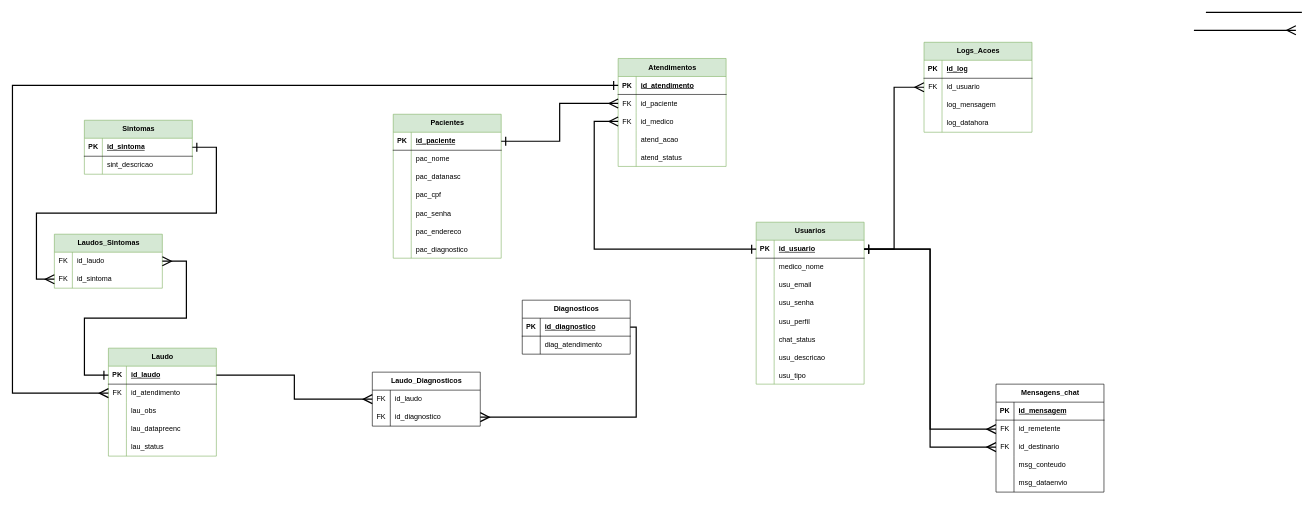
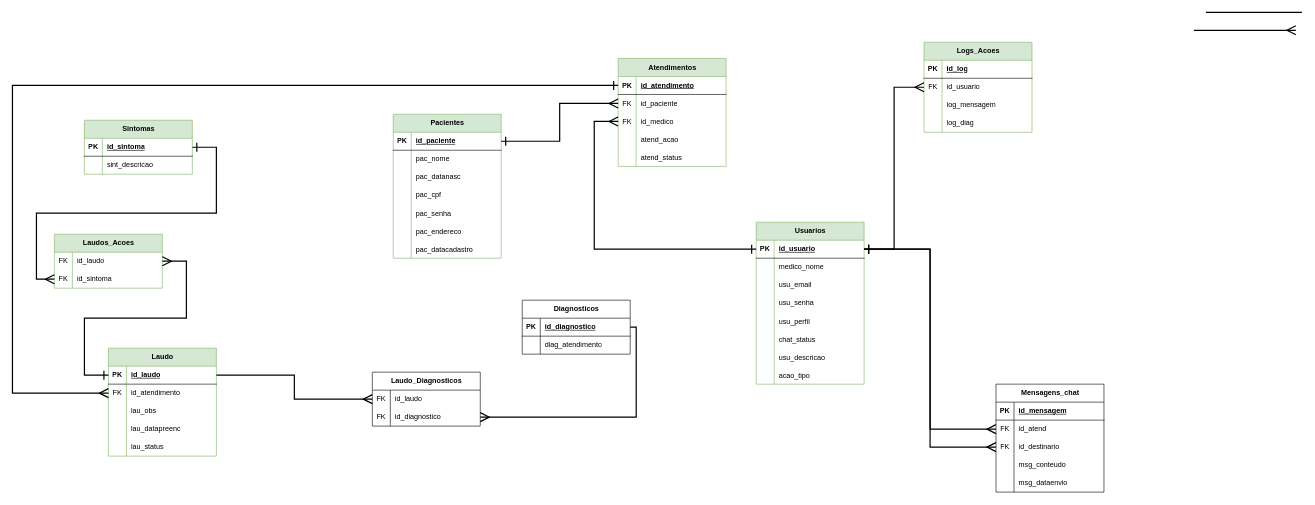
node "log_datahora": label "log_datahora" -> "log_diag"
node "Laudos_Sintomas": label "Laudos_Sintomas" -> "Laudos_Acoes"
node "pac_diagnostico": label "pac_diagnostico" -> "pac_datacadastro"
node "usu_tipo": label "usu_tipo" -> "acao_tipo"
node "id_remetente": label "id_remetente" -> "id_atend"
